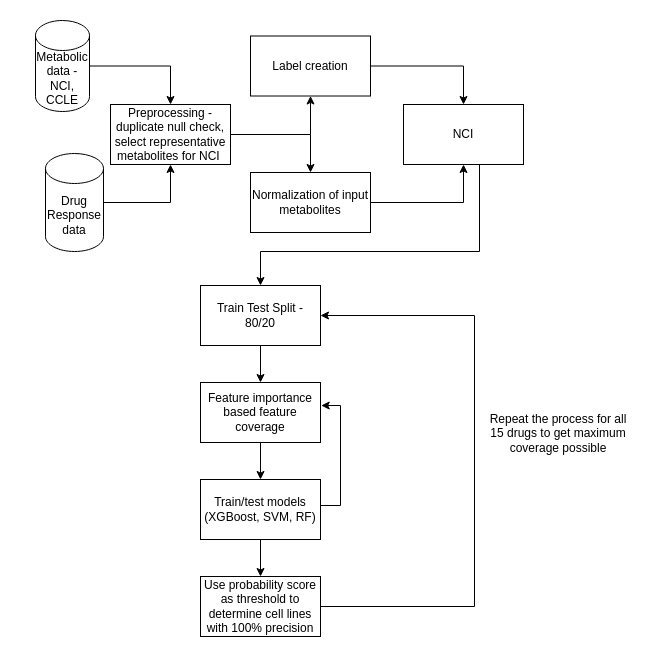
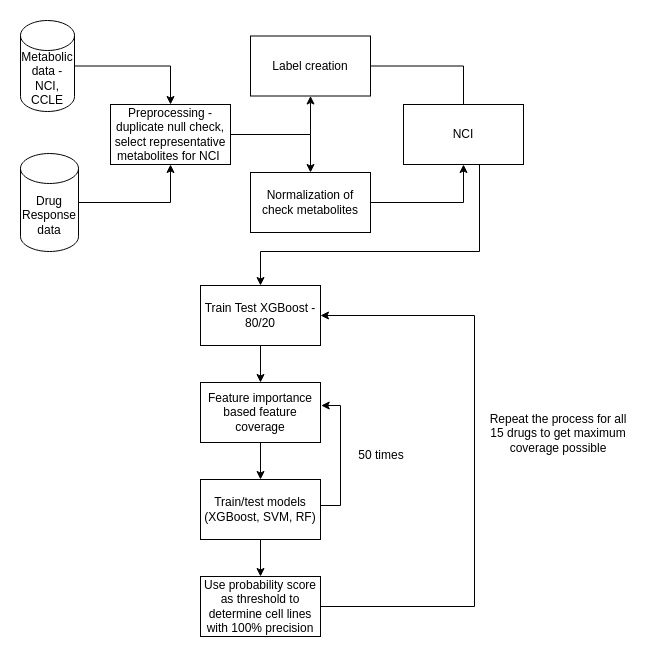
node "Metabolic data - NCI, CCLE": moved (63, 66) -> (48, 66)
edge "Label creation" -> "NCI": arrowhead classic -> none
node "Drug Response data": moved (75, 203) -> (50, 203)
node "Normalization of input metabolites": label "Normalization of input metabolites" -> "Normalization of check metabolites"
node "Train Test Split - 80/20": label "Train Test Split - 80/20" -> "Train Test XGBoost - 80/20"
node "50 times": added
